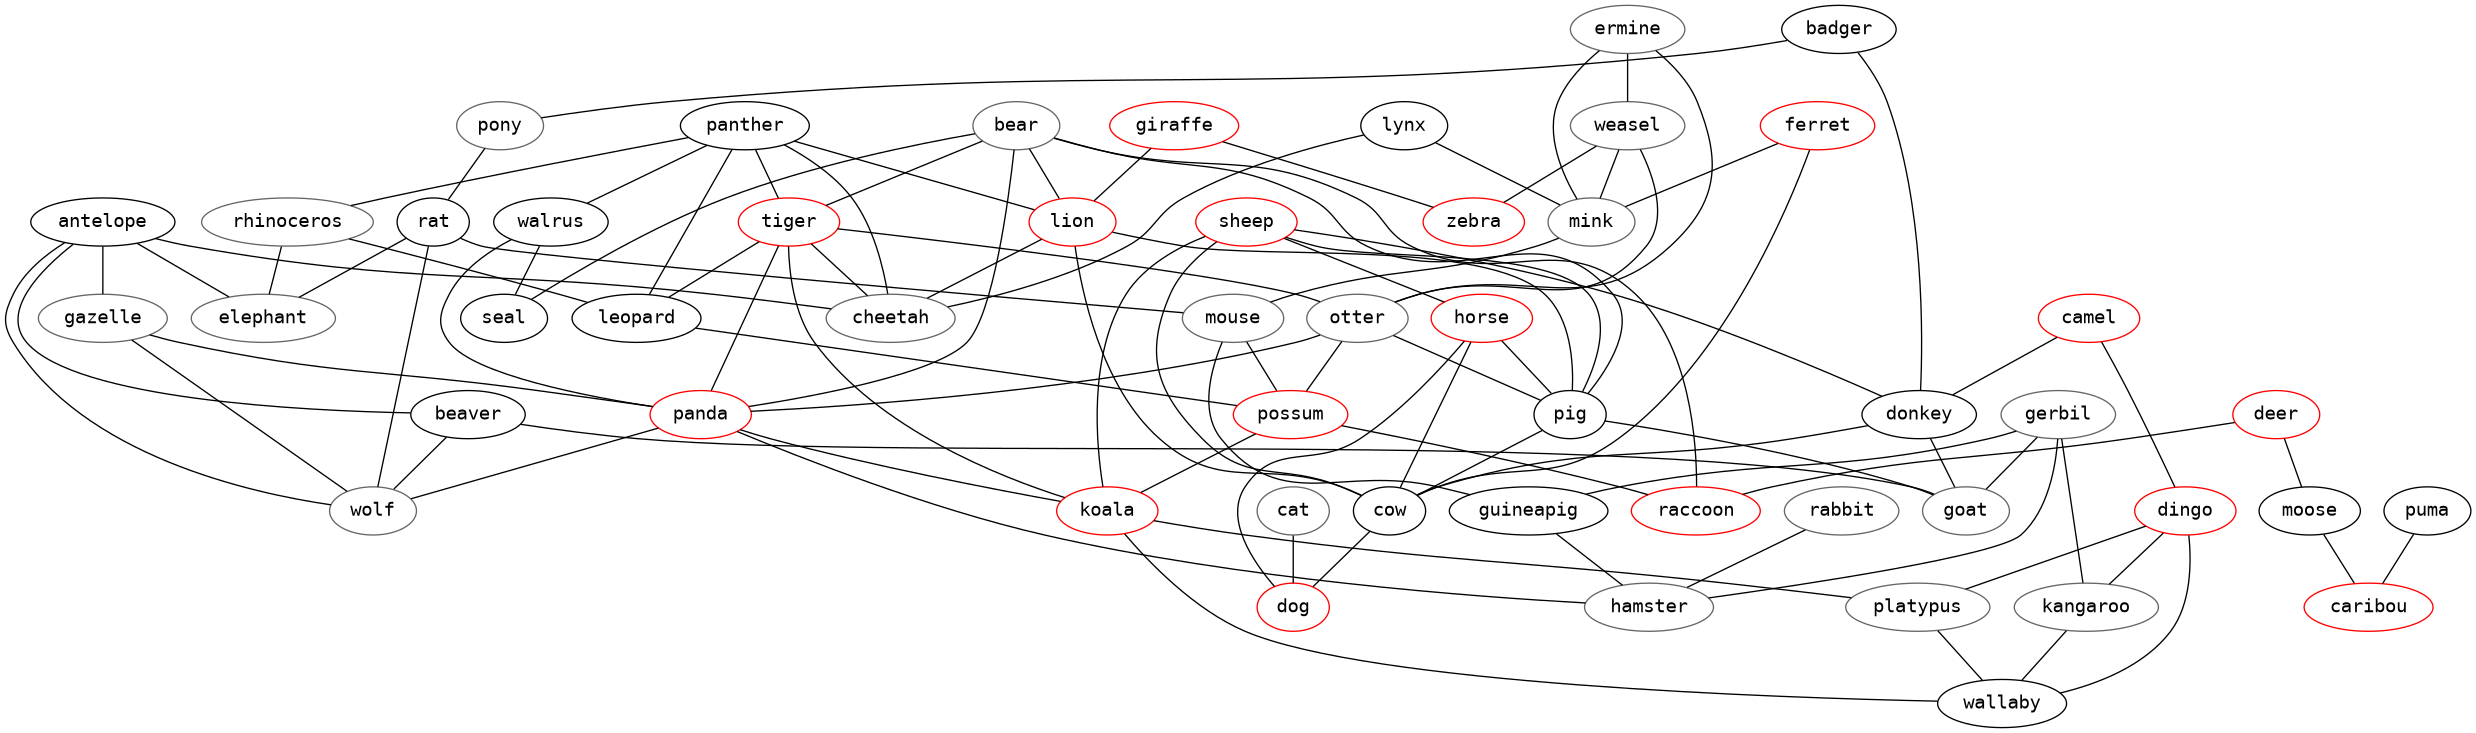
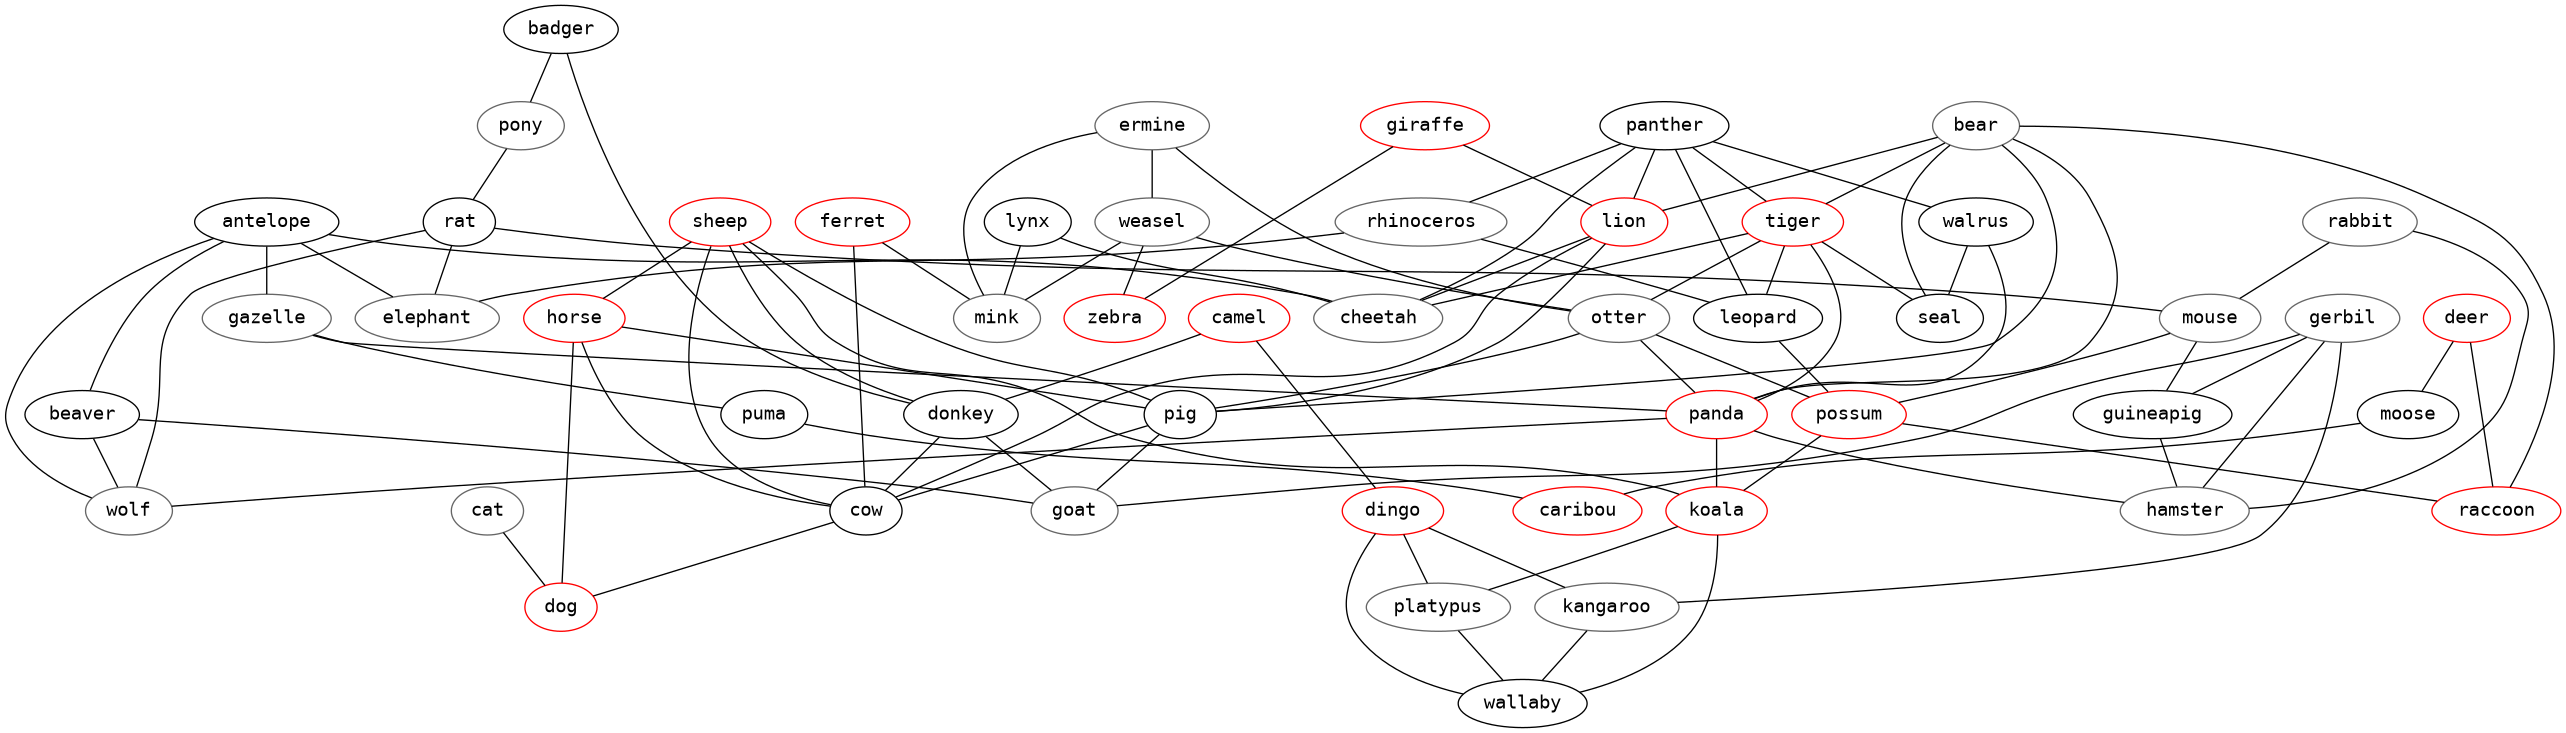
edge "mink" -- "mouse": now "rabbit" -- "mouse"
edge "tiger" -- "koala": now "tiger" -- "seal"
edge "gazelle" -- "wolf": now "gazelle" -- "puma"
